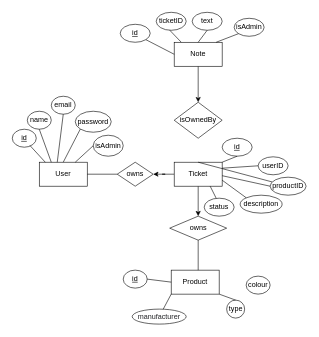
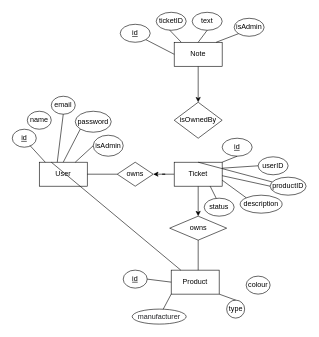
edge "name" -- "User": now "Product" -- "User"
